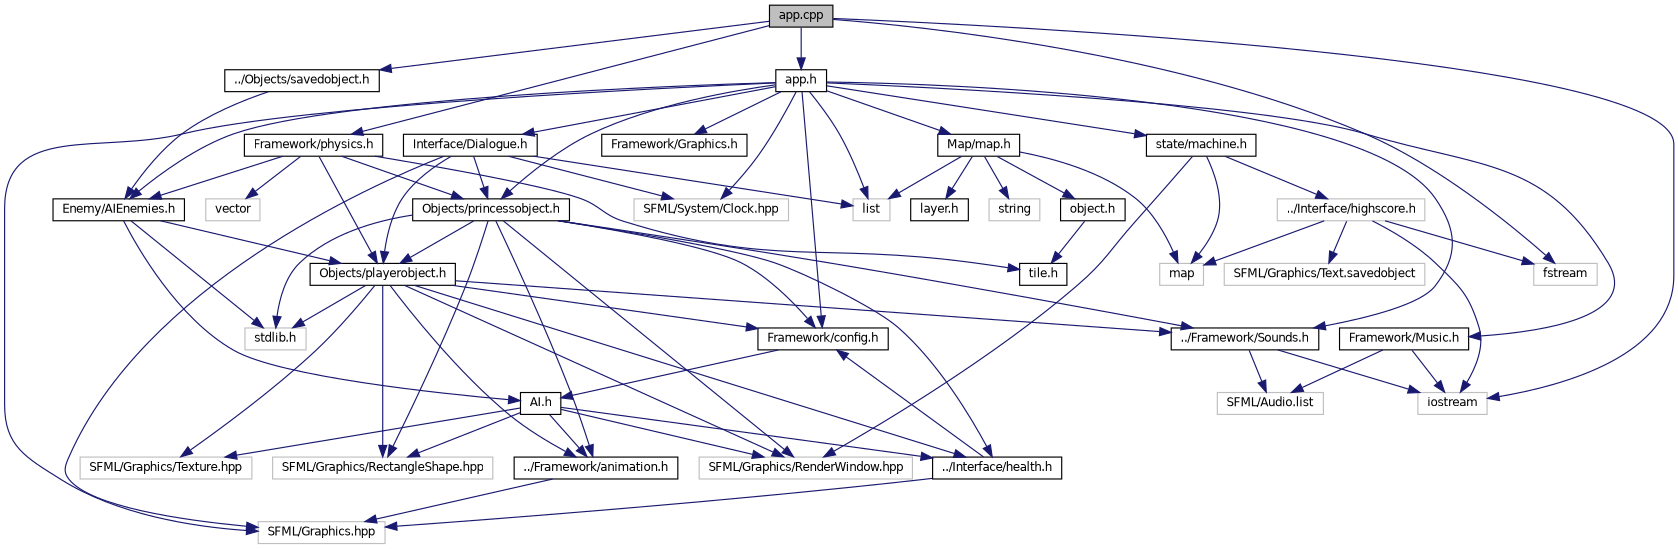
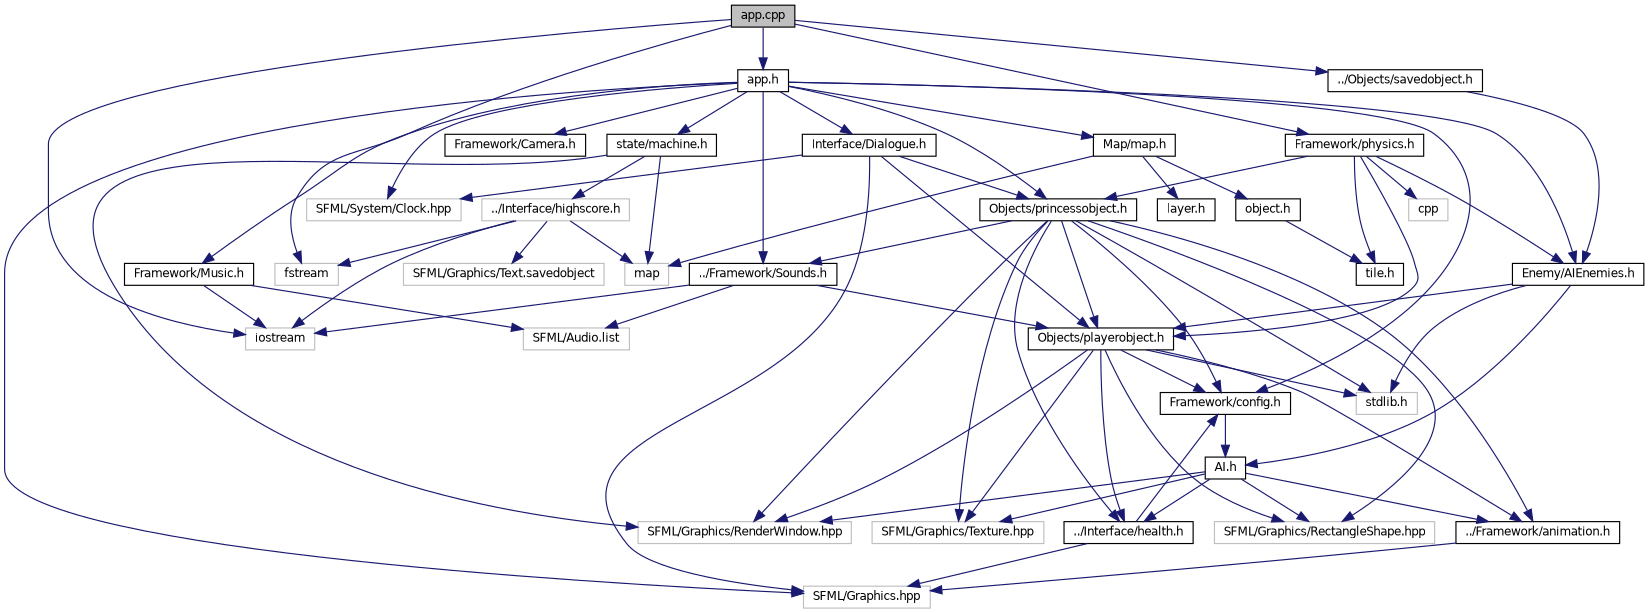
node "Framework/Graphics.h": label "Framework/Graphics.h" -> "Framework/Camera.h"
node "vector": label "vector" -> "cpp"
node "list": removed
node "string": removed
edge "Objects/playerobject.h" -> "../Framework/Sounds.h": reversed
edge "Objects/princessobject.h" -> "SFML/Graphics/Texture.hpp": added
